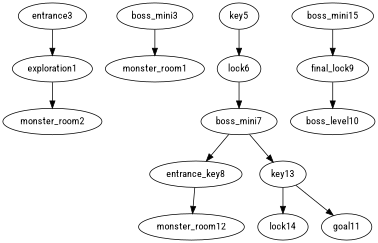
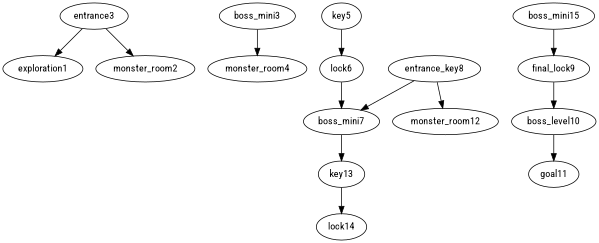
node "monster_room1": label "monster_room1" -> "monster_room4"
edge "exploration1" -> "monster_room2": now "entrance3" -> "monster_room2"
edge "boss_mini7" -> "entrance_key8": reversed
edge "key13" -> "goal11": now "boss_level10" -> "goal11"
